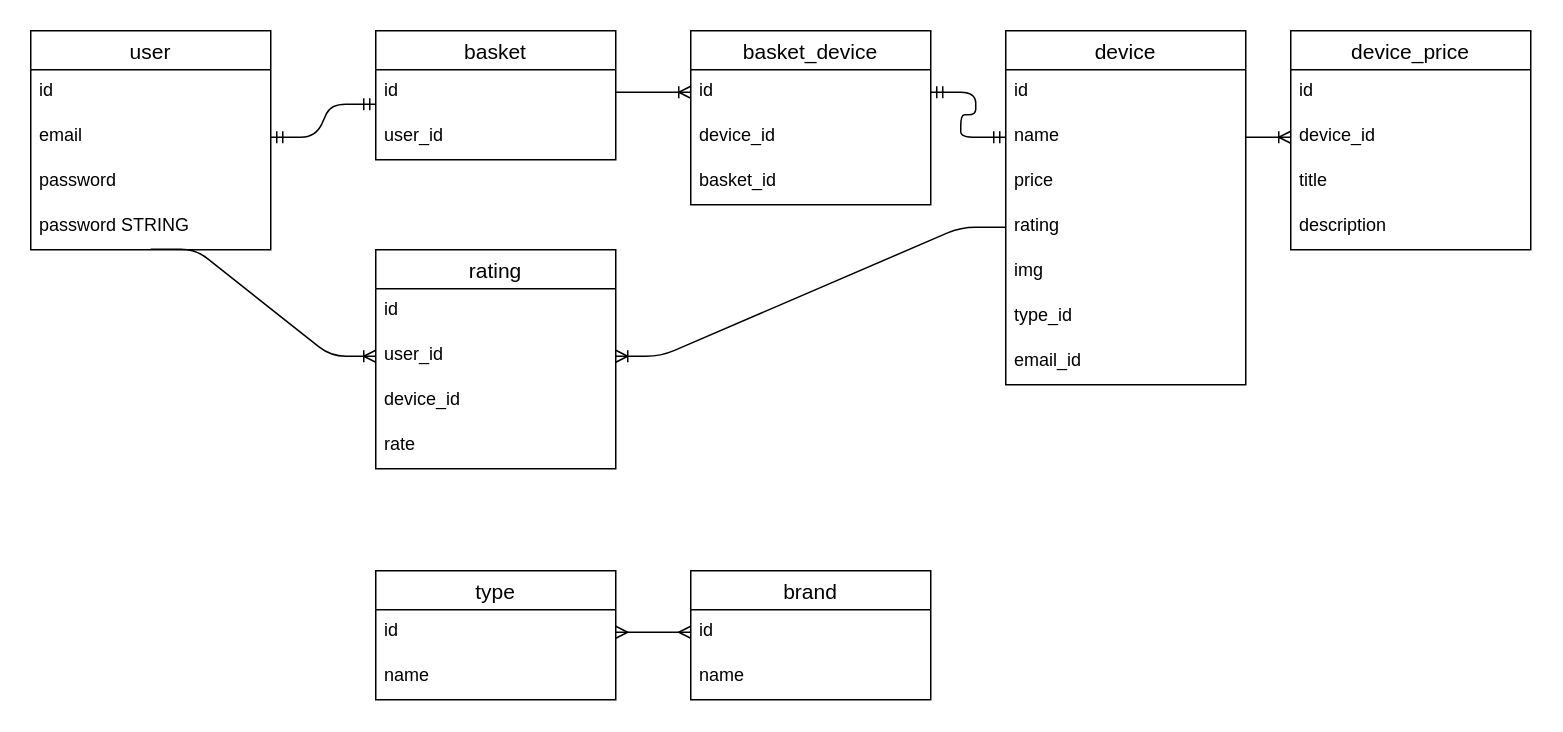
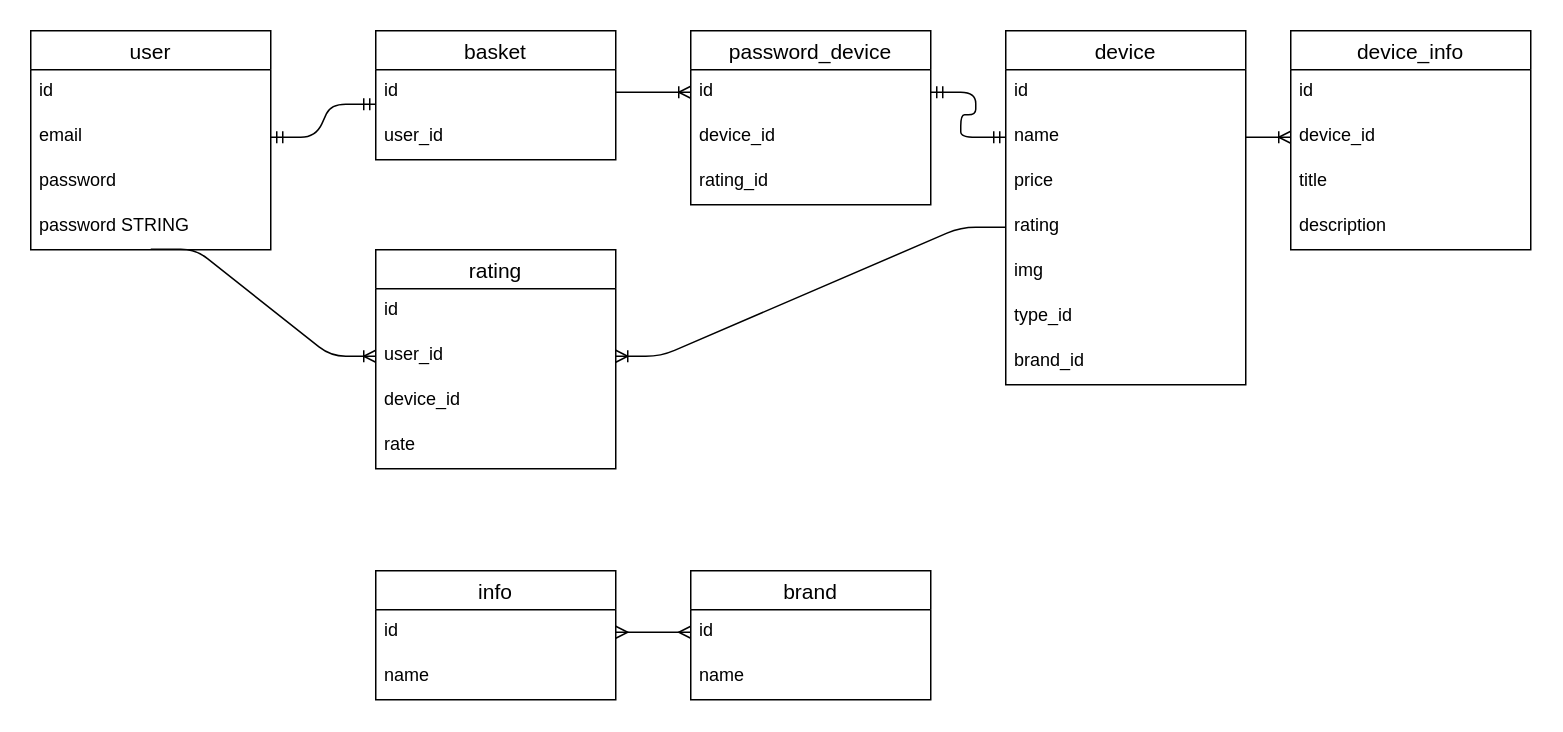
node "basket_device": label "basket_device" -> "password_device"
node "device_price": label "device_price" -> "device_info"
node "basket_id": label "basket_id" -> "rating_id"
node "email_id": label "email_id" -> "brand_id"
node "type": label "type" -> "info"
